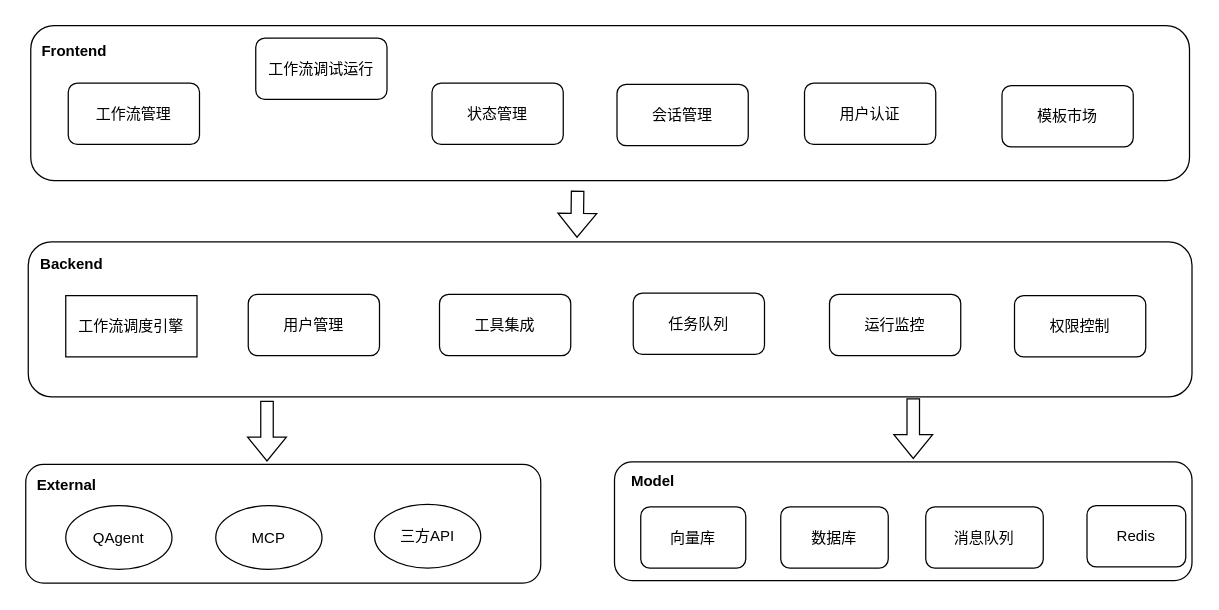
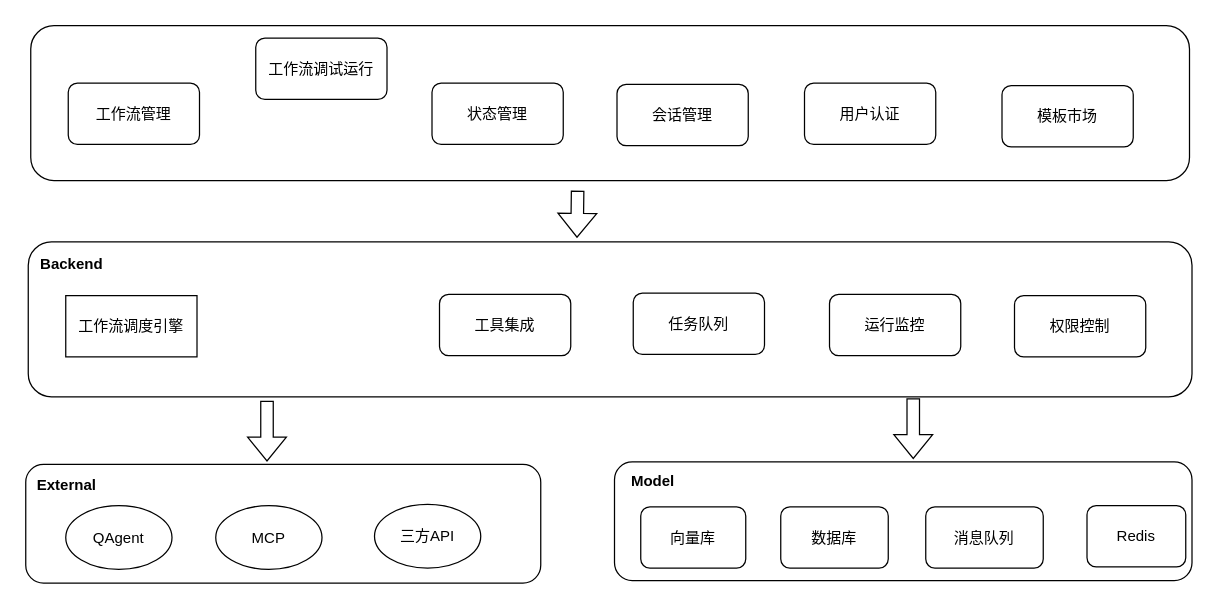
node "Frontend": removed
node "用户管理": removed
